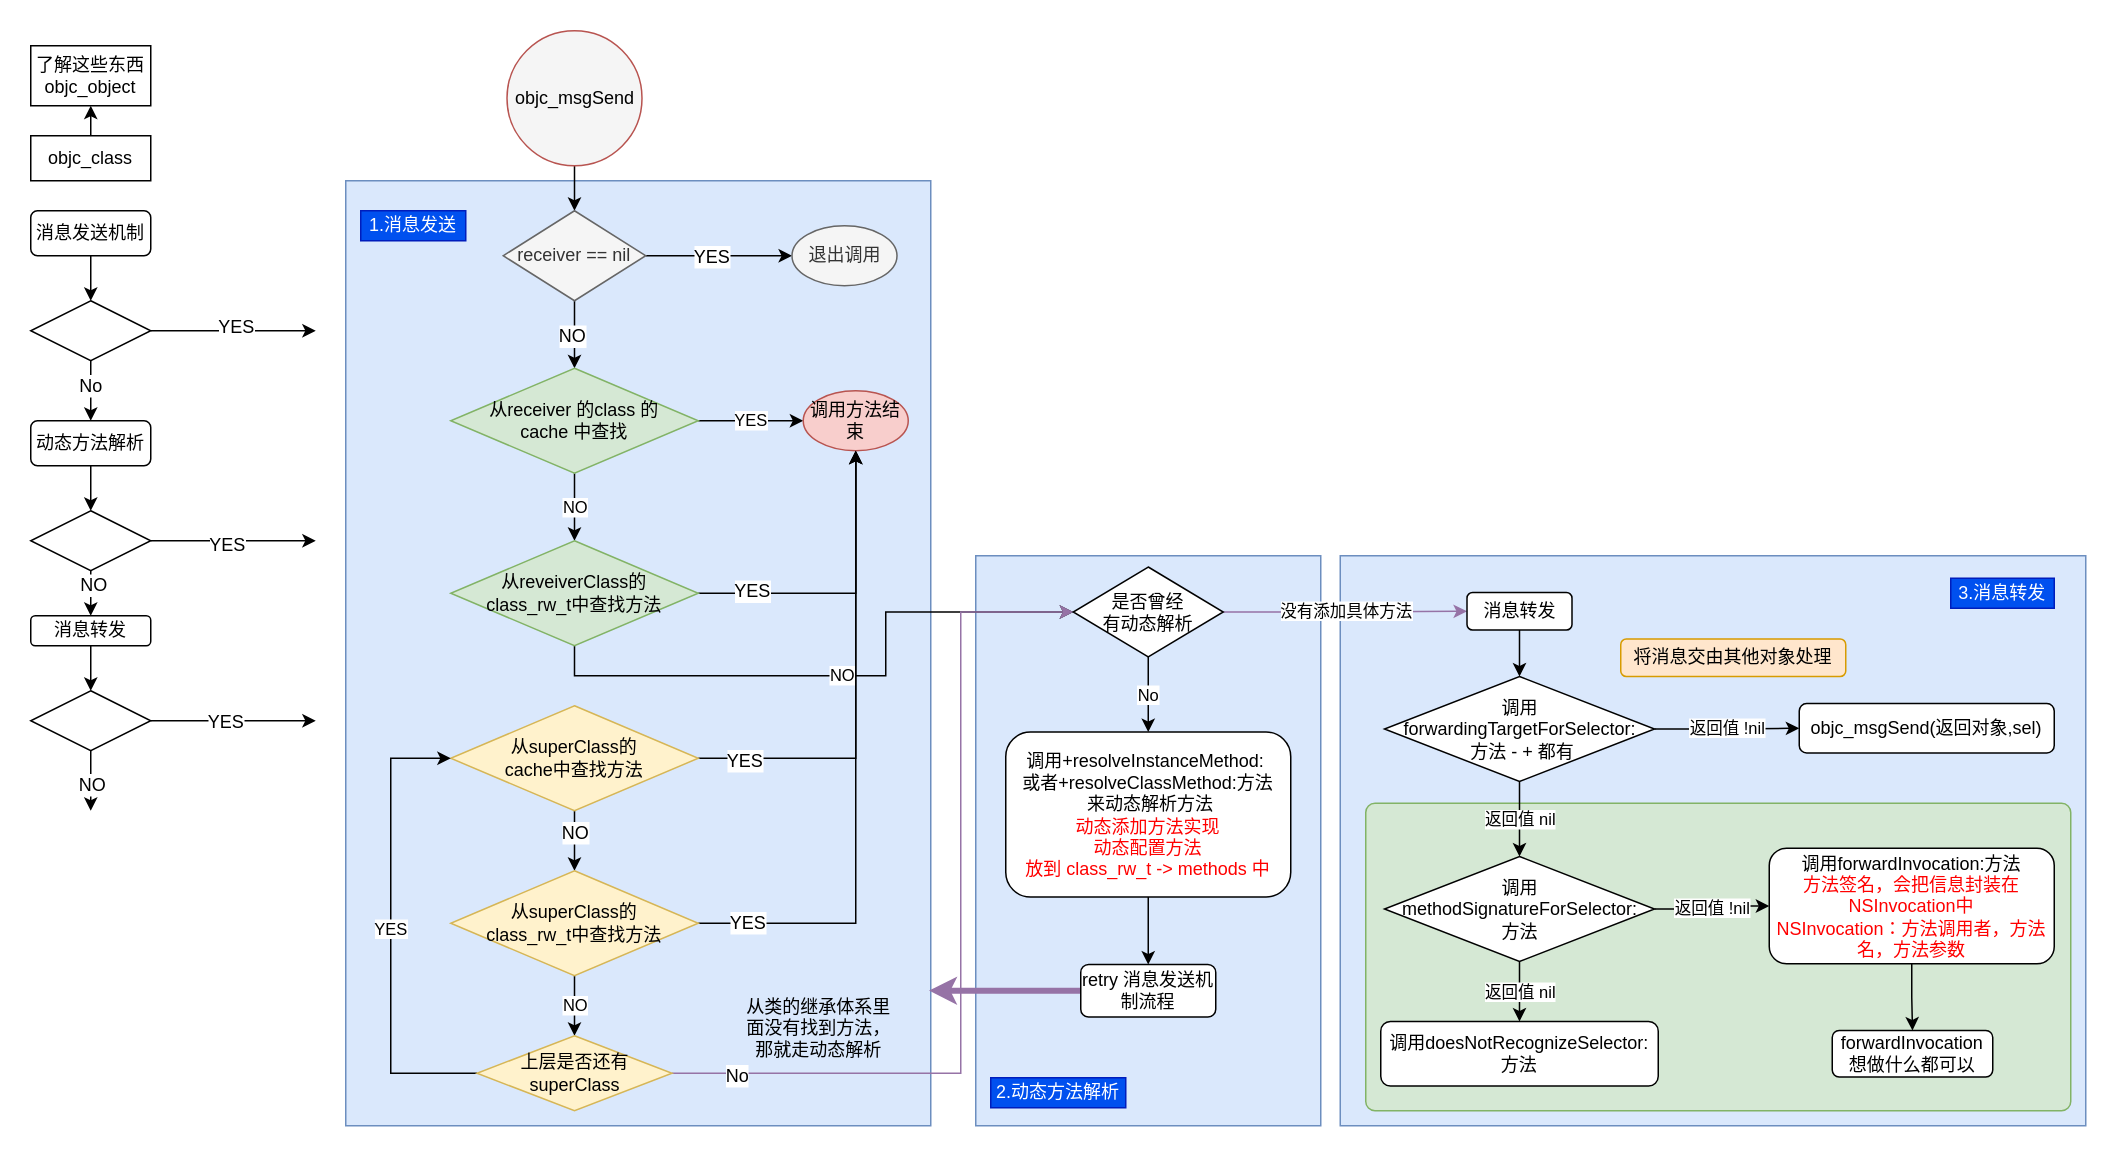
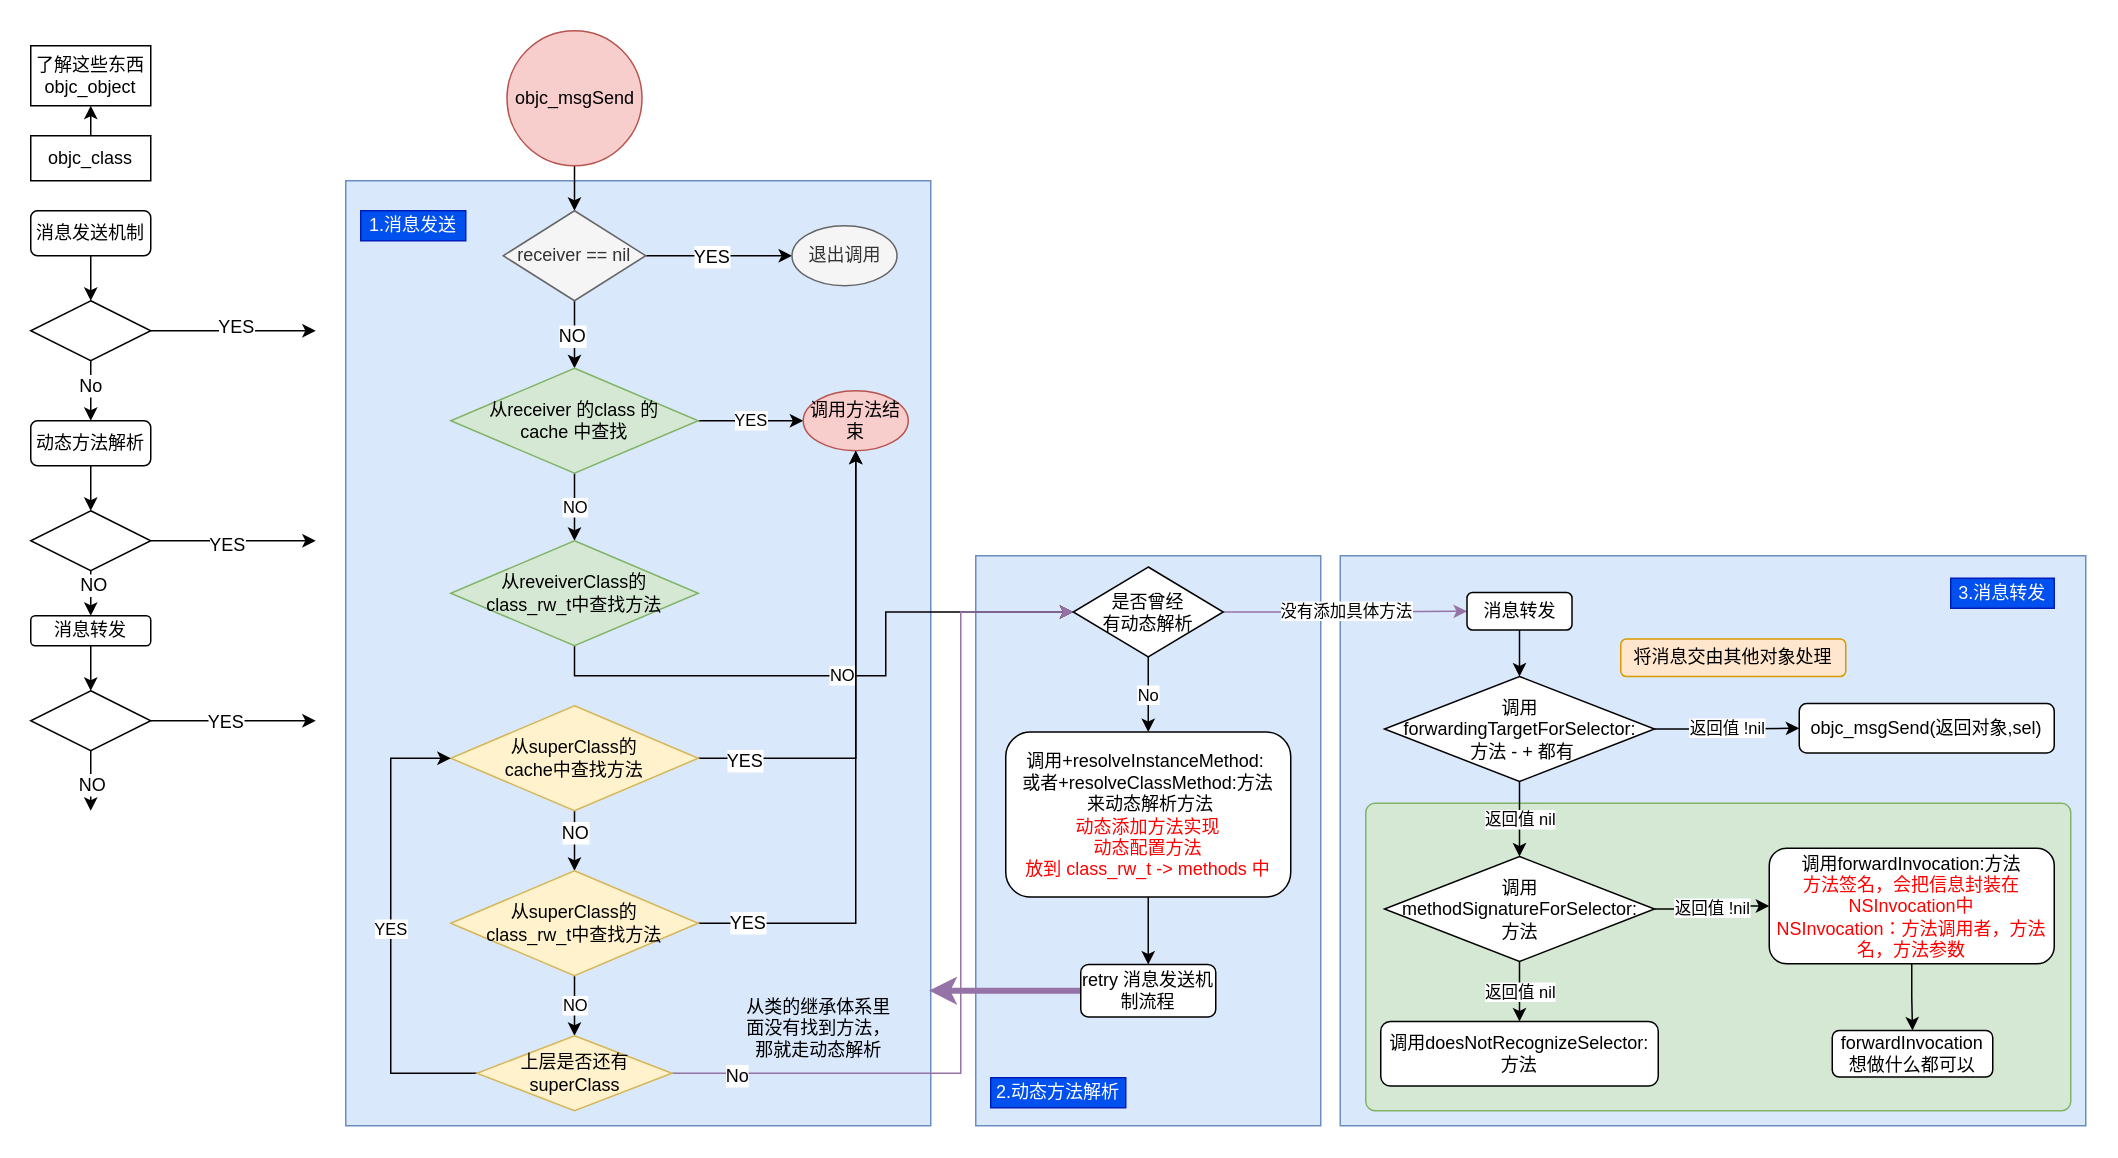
node "objc_msgSend": fillcolor #f5f5f5 -> #f8cecc
edge "从reveiverClass的 class_rw_t中查找方法" -> "调用方法结束": removed, label "YES"
